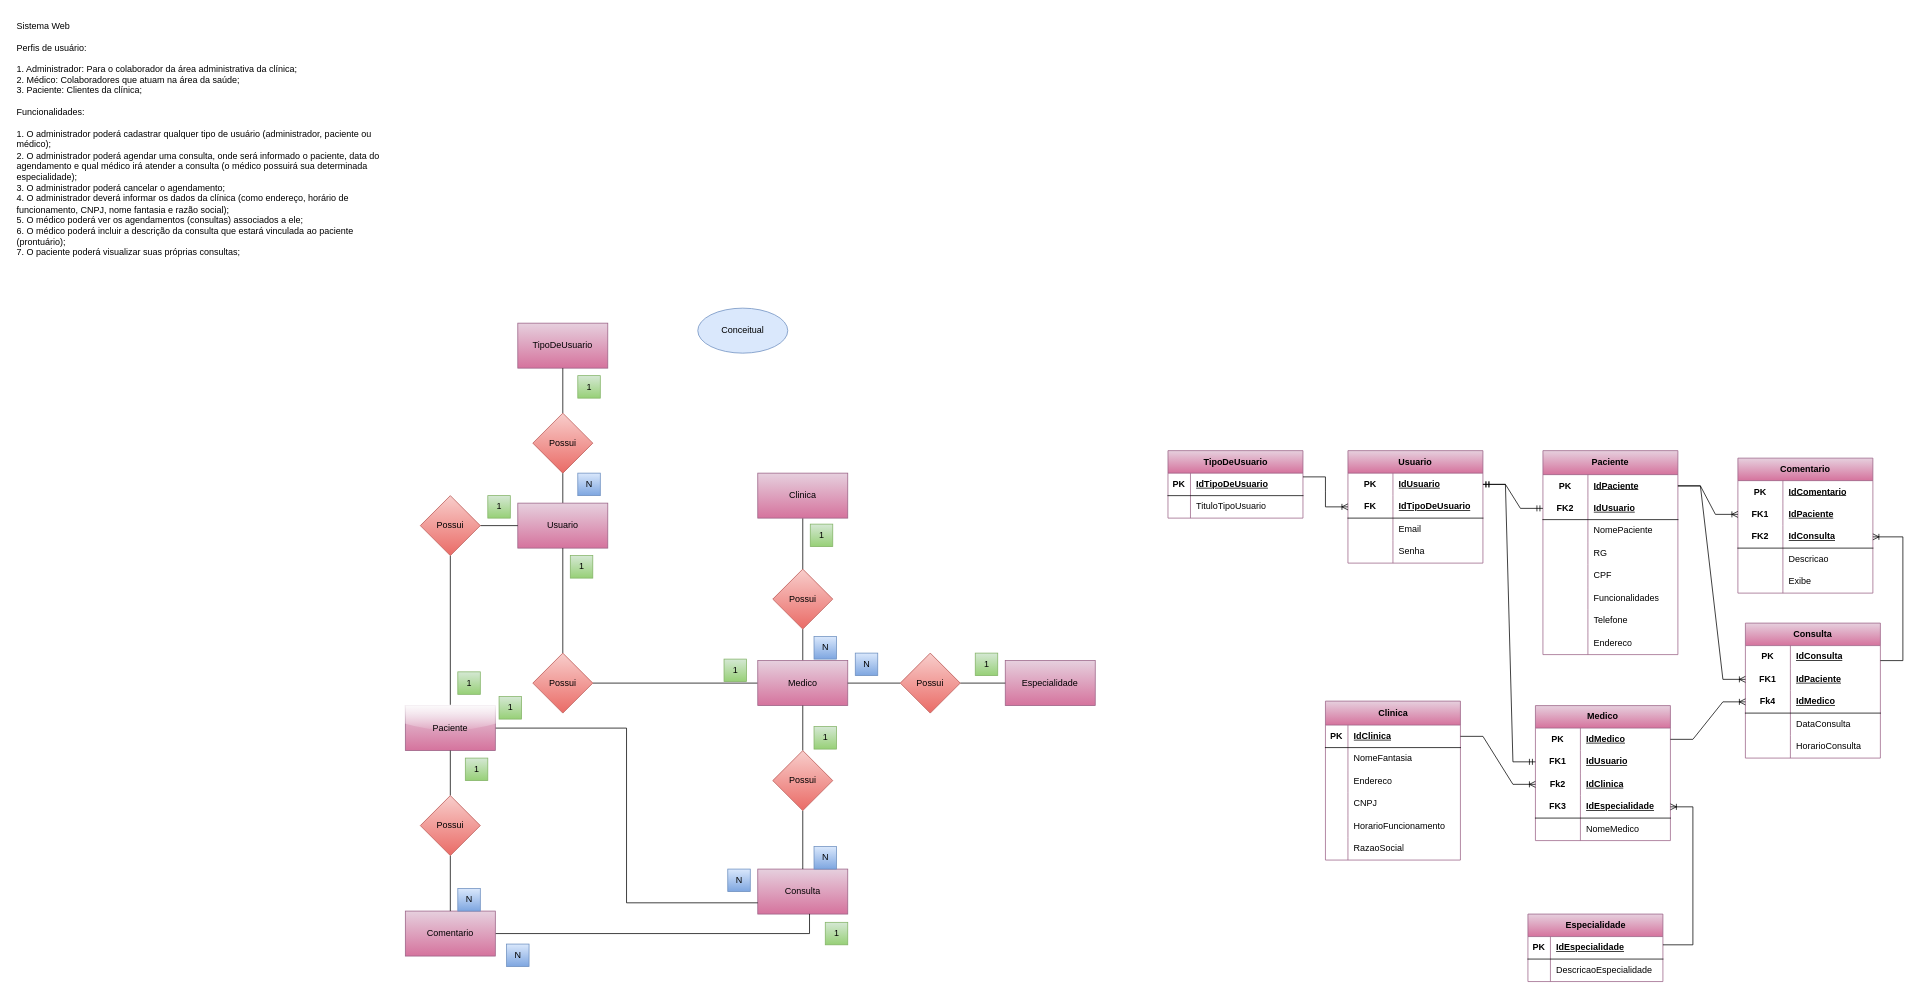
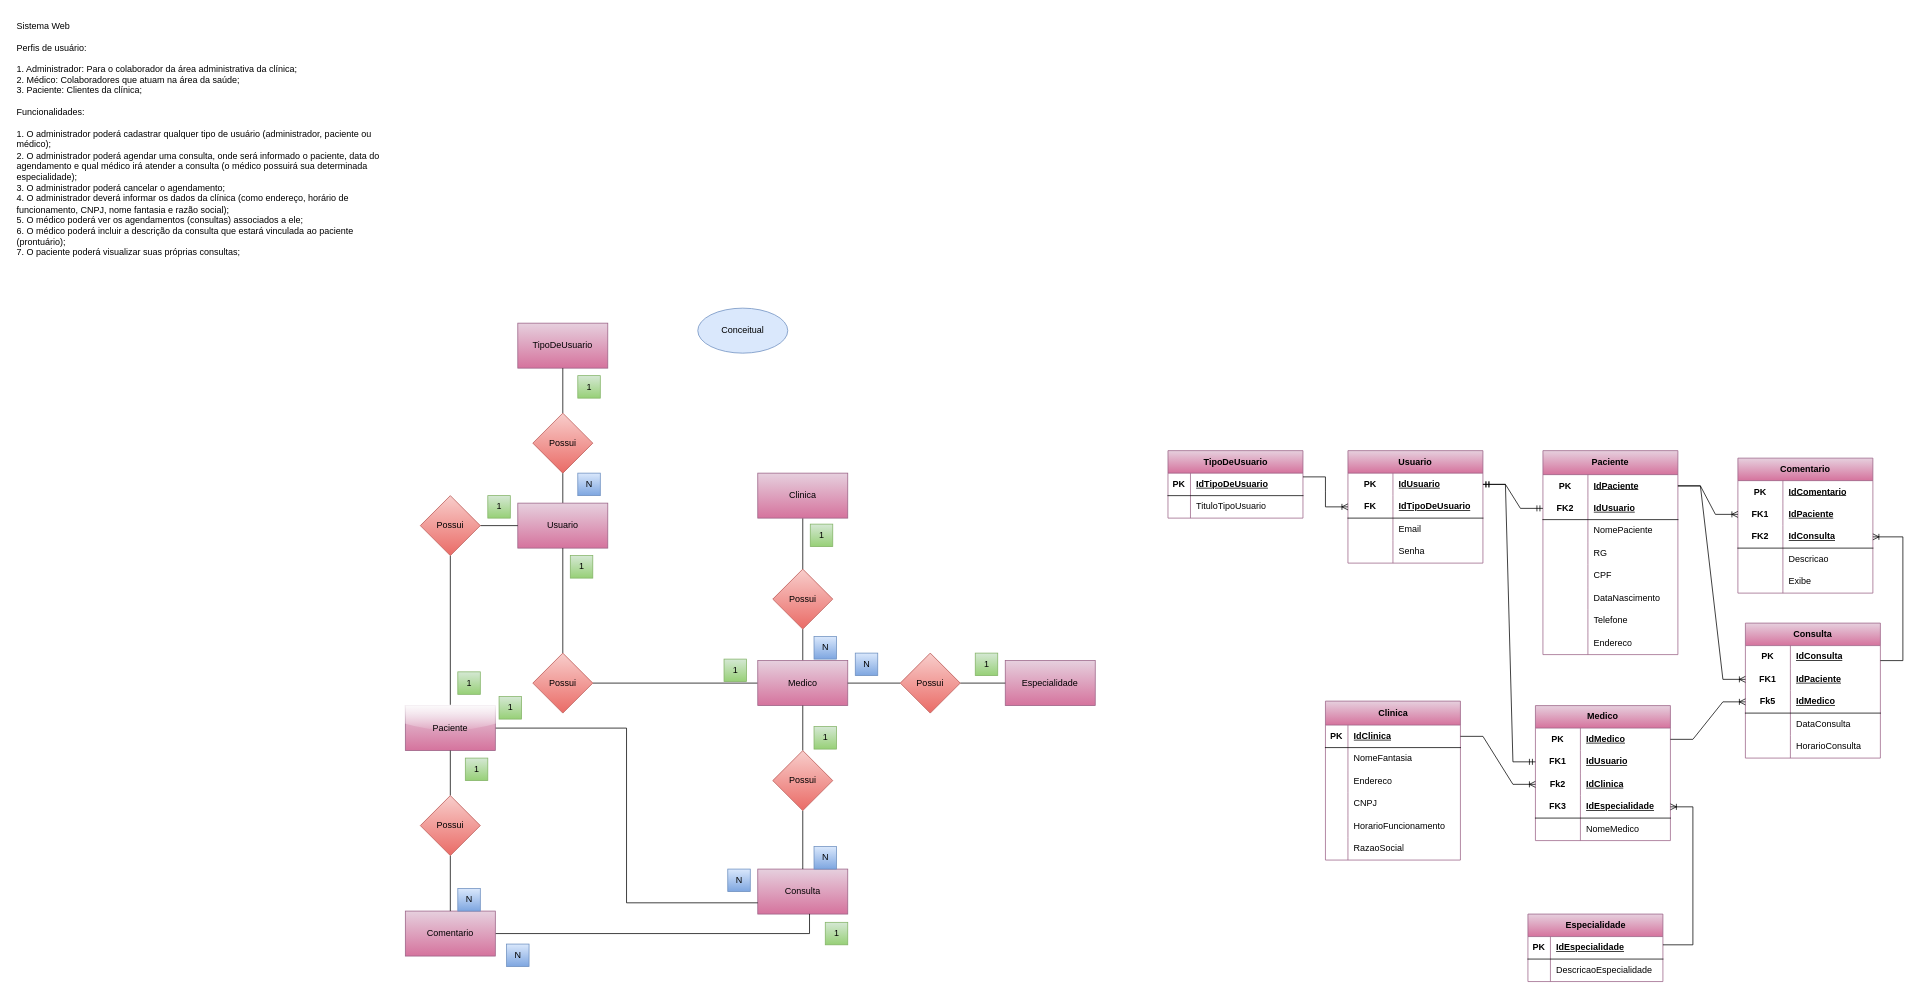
node "Funcionalidades": label "Funcionalidades" -> "DataNascimento"
node "Fk4": label "Fk4" -> "Fk5"
